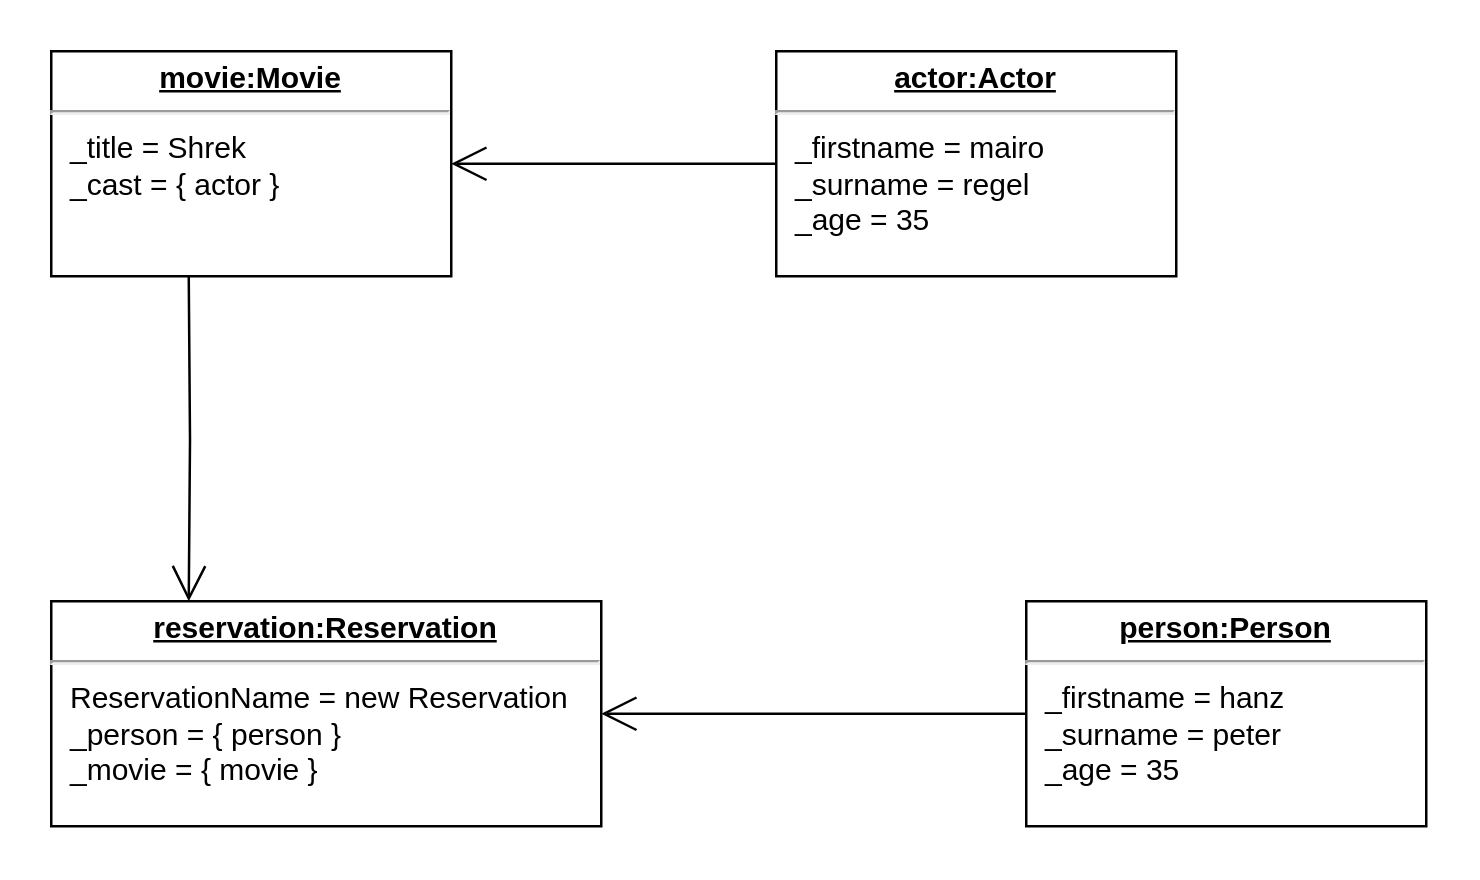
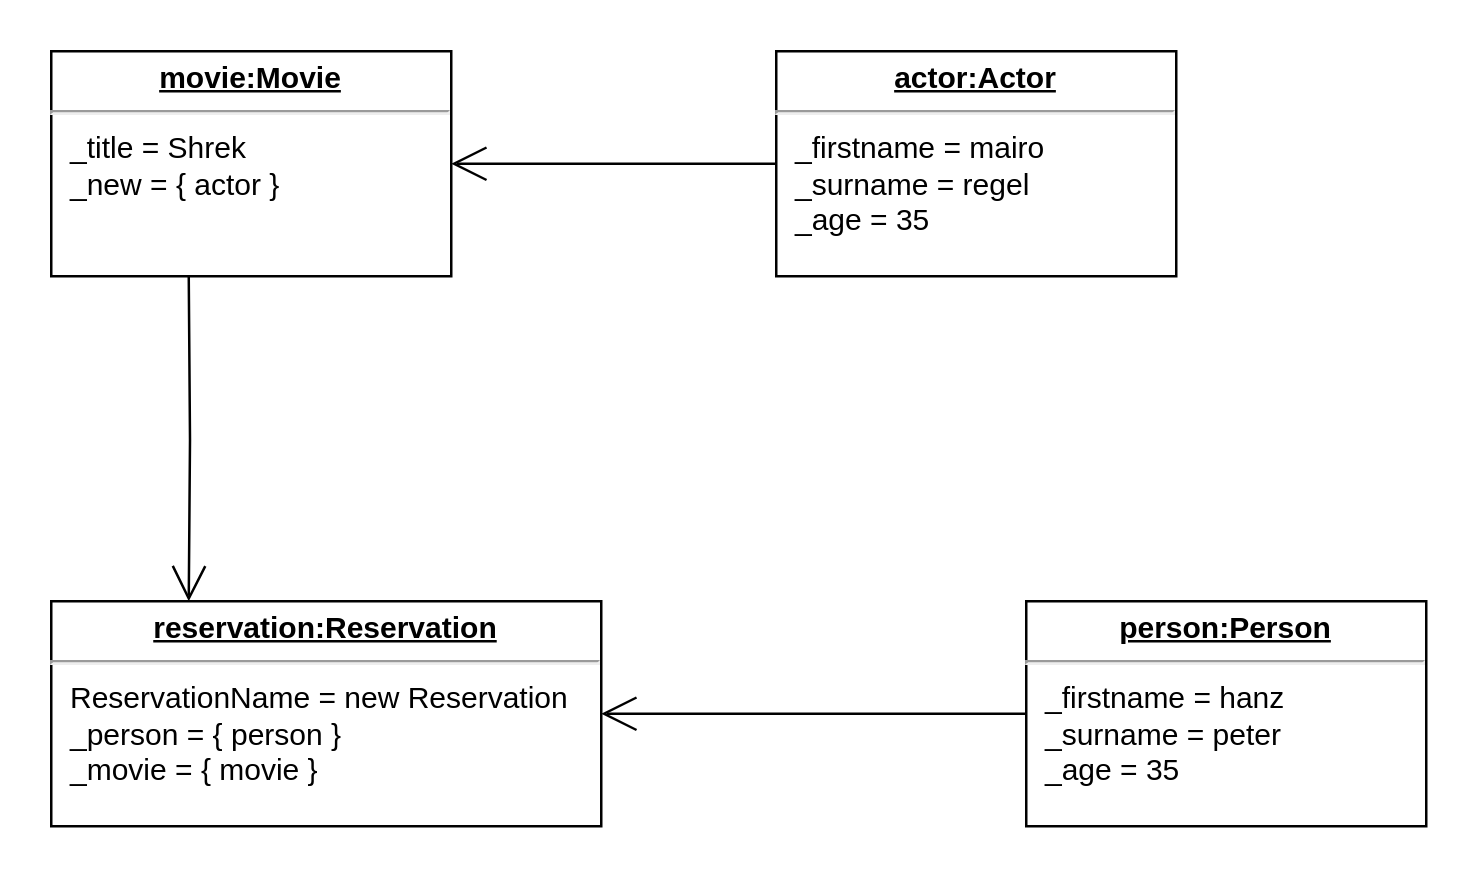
node "movie:Movie _title = Shrek _cast = { actor }": label "movie:Movie _title = Shrek _cast = { actor }" -> "movie:Movie _title = Shrek _new = { actor }"
